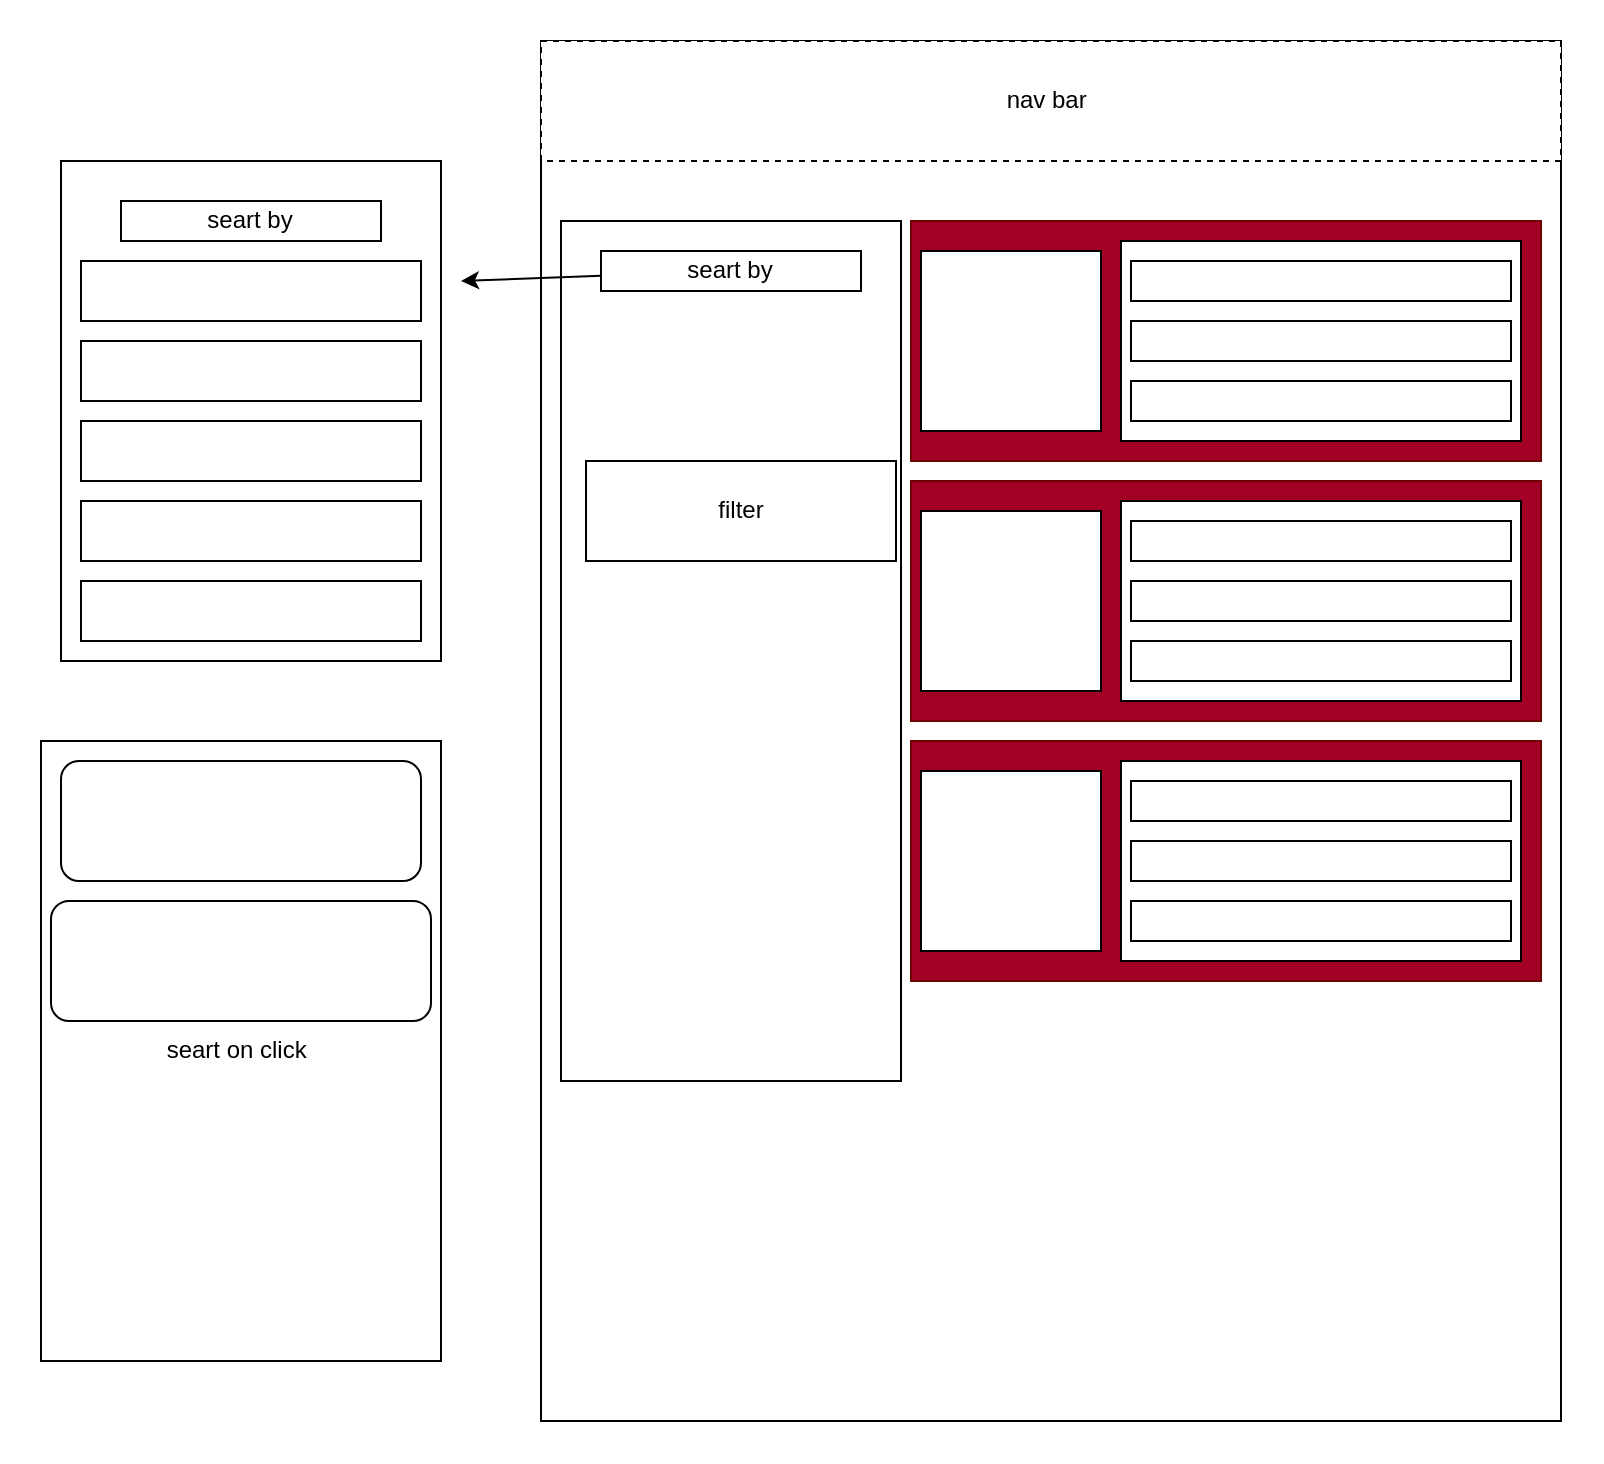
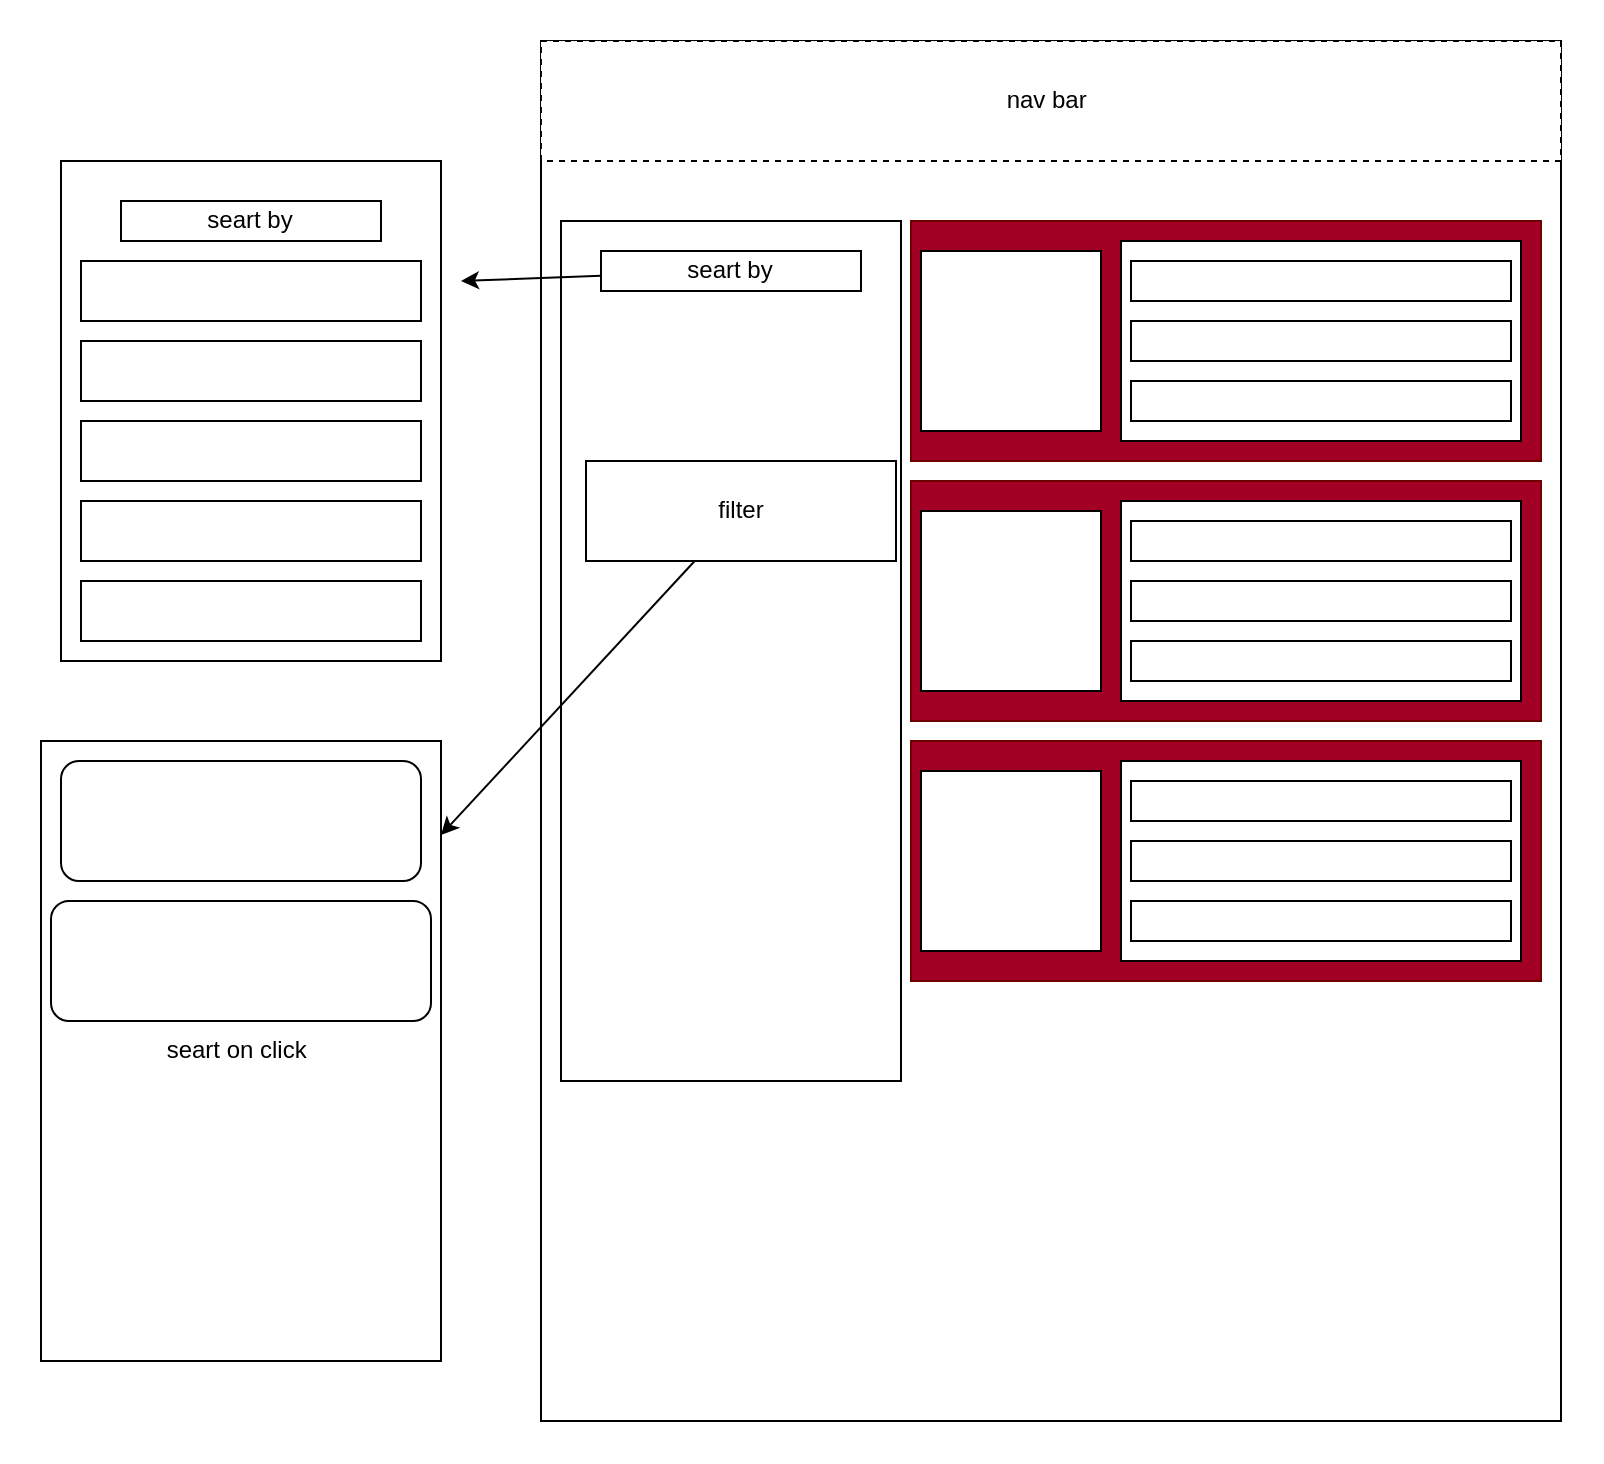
edge "filter" -> "seart on click": added
